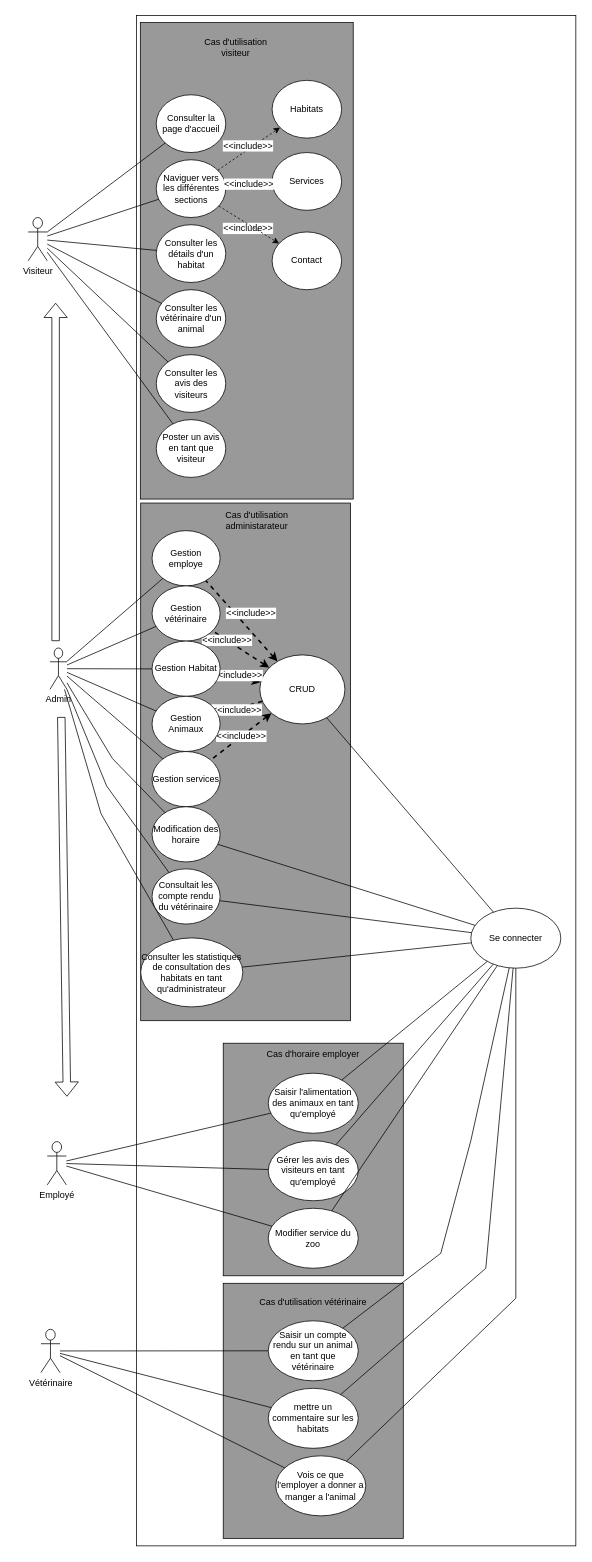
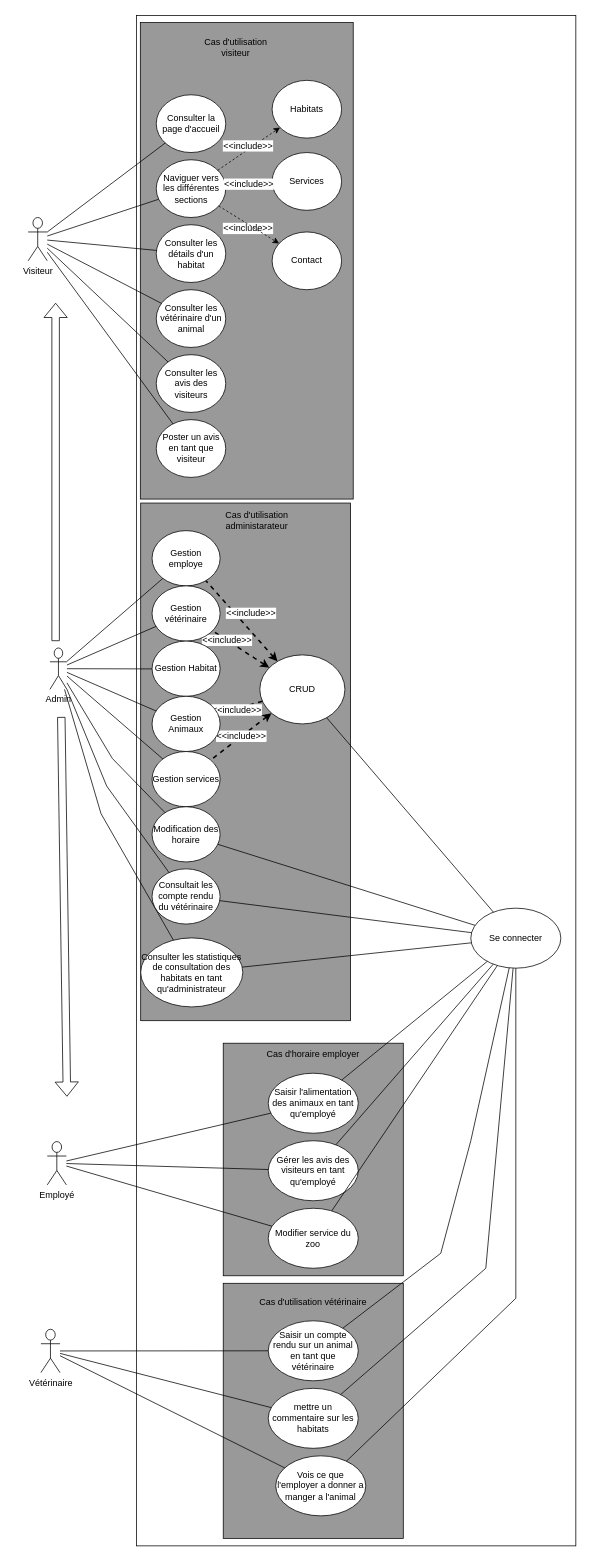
edge "Gestion Habitat" -> "CRUD": removed, label "<<include>>"
